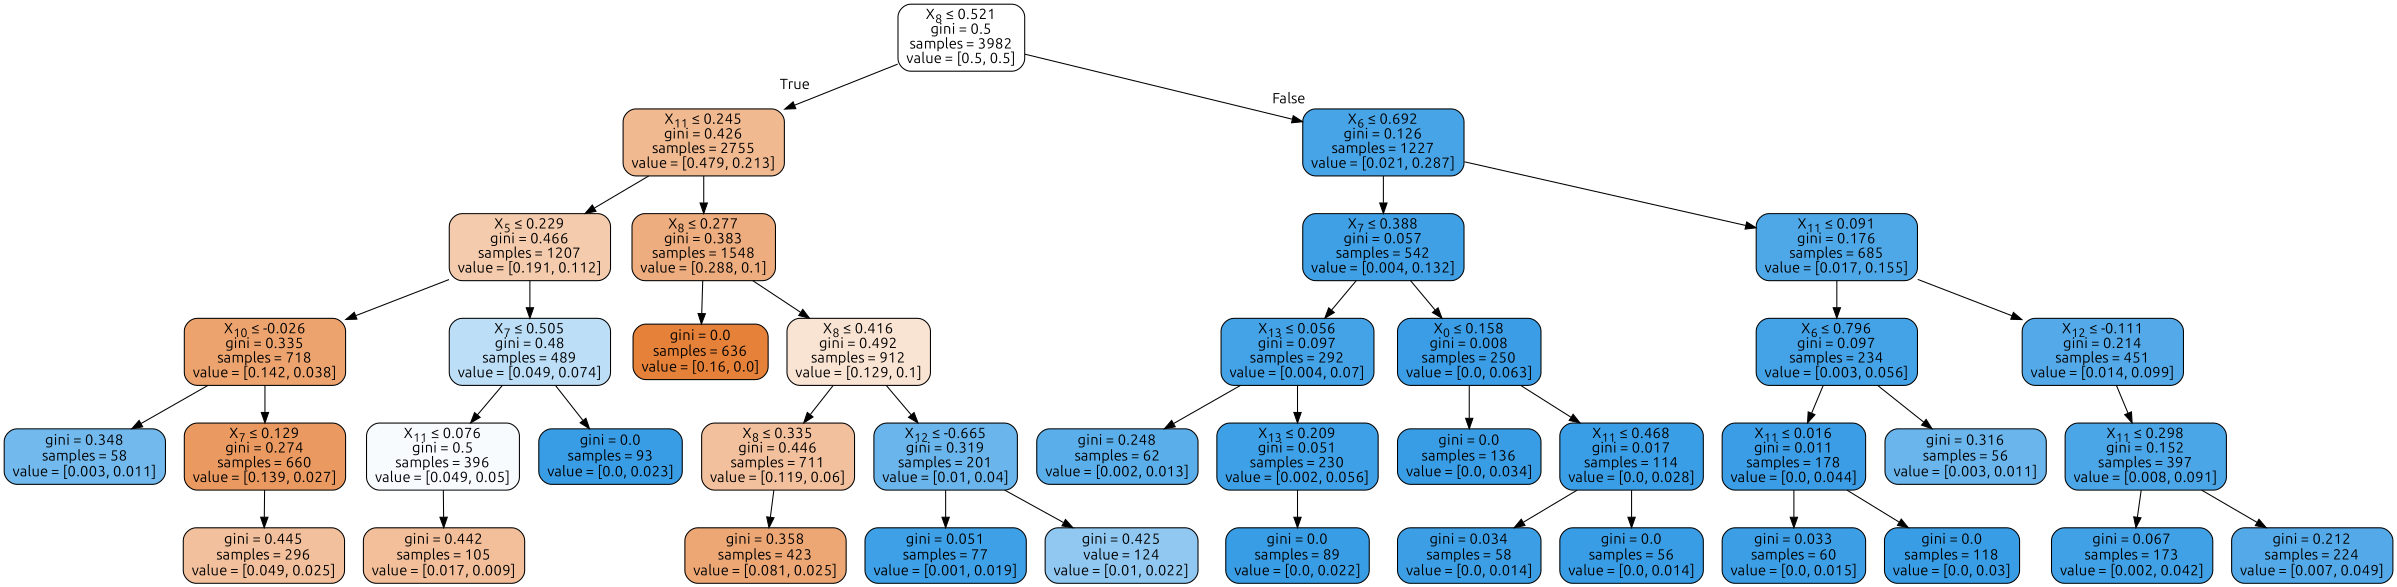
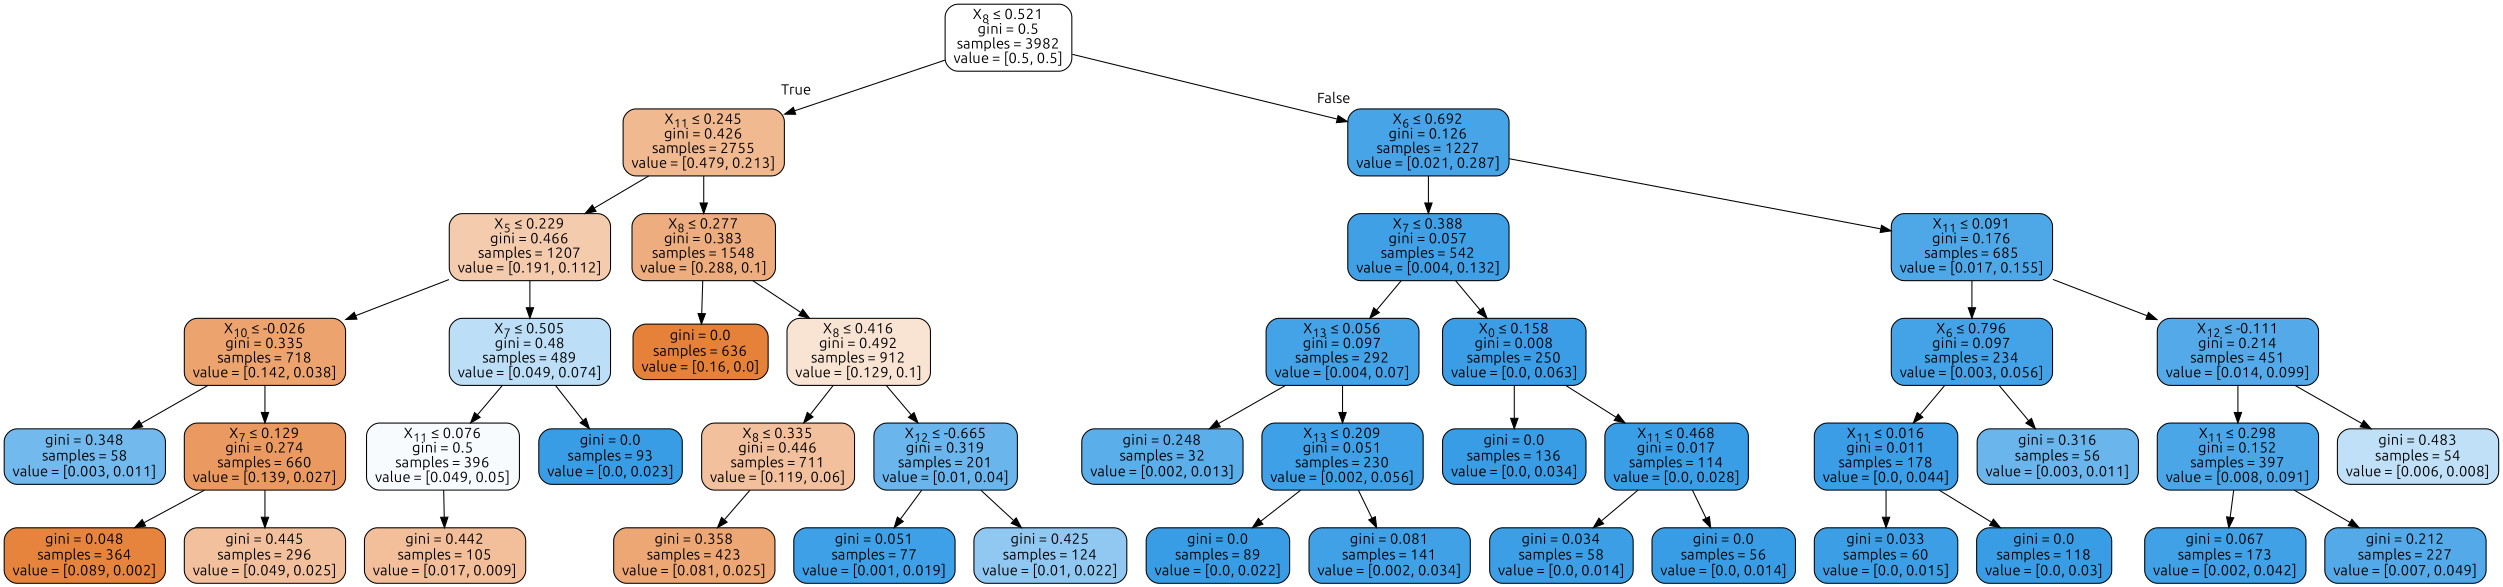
node "gini = 0.248": text "samples = 62" -> "samples = 32"
node "gini = 0.483": added
node "gini = 0.425": text "value = 124" -> "samples = 124"
node "gini = 0.212": text "samples = 224" -> "samples = 227"
node "gini = 0.048": added
node "gini = 0.081": added
